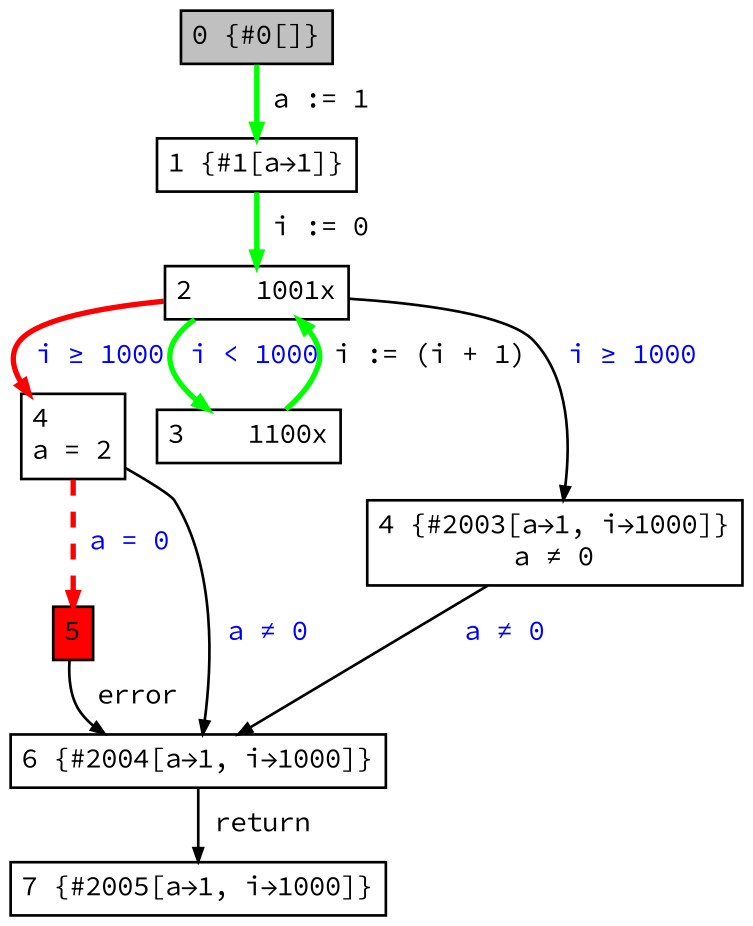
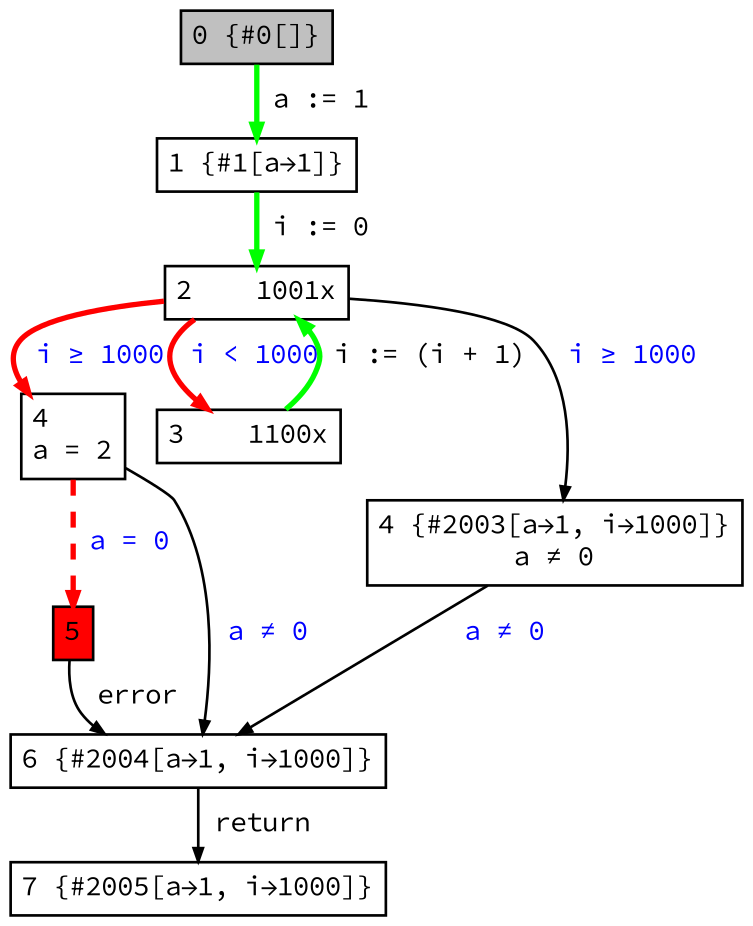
edge "2    1001x" -> "3    1100x": color #00ff00 -> #ff0000
